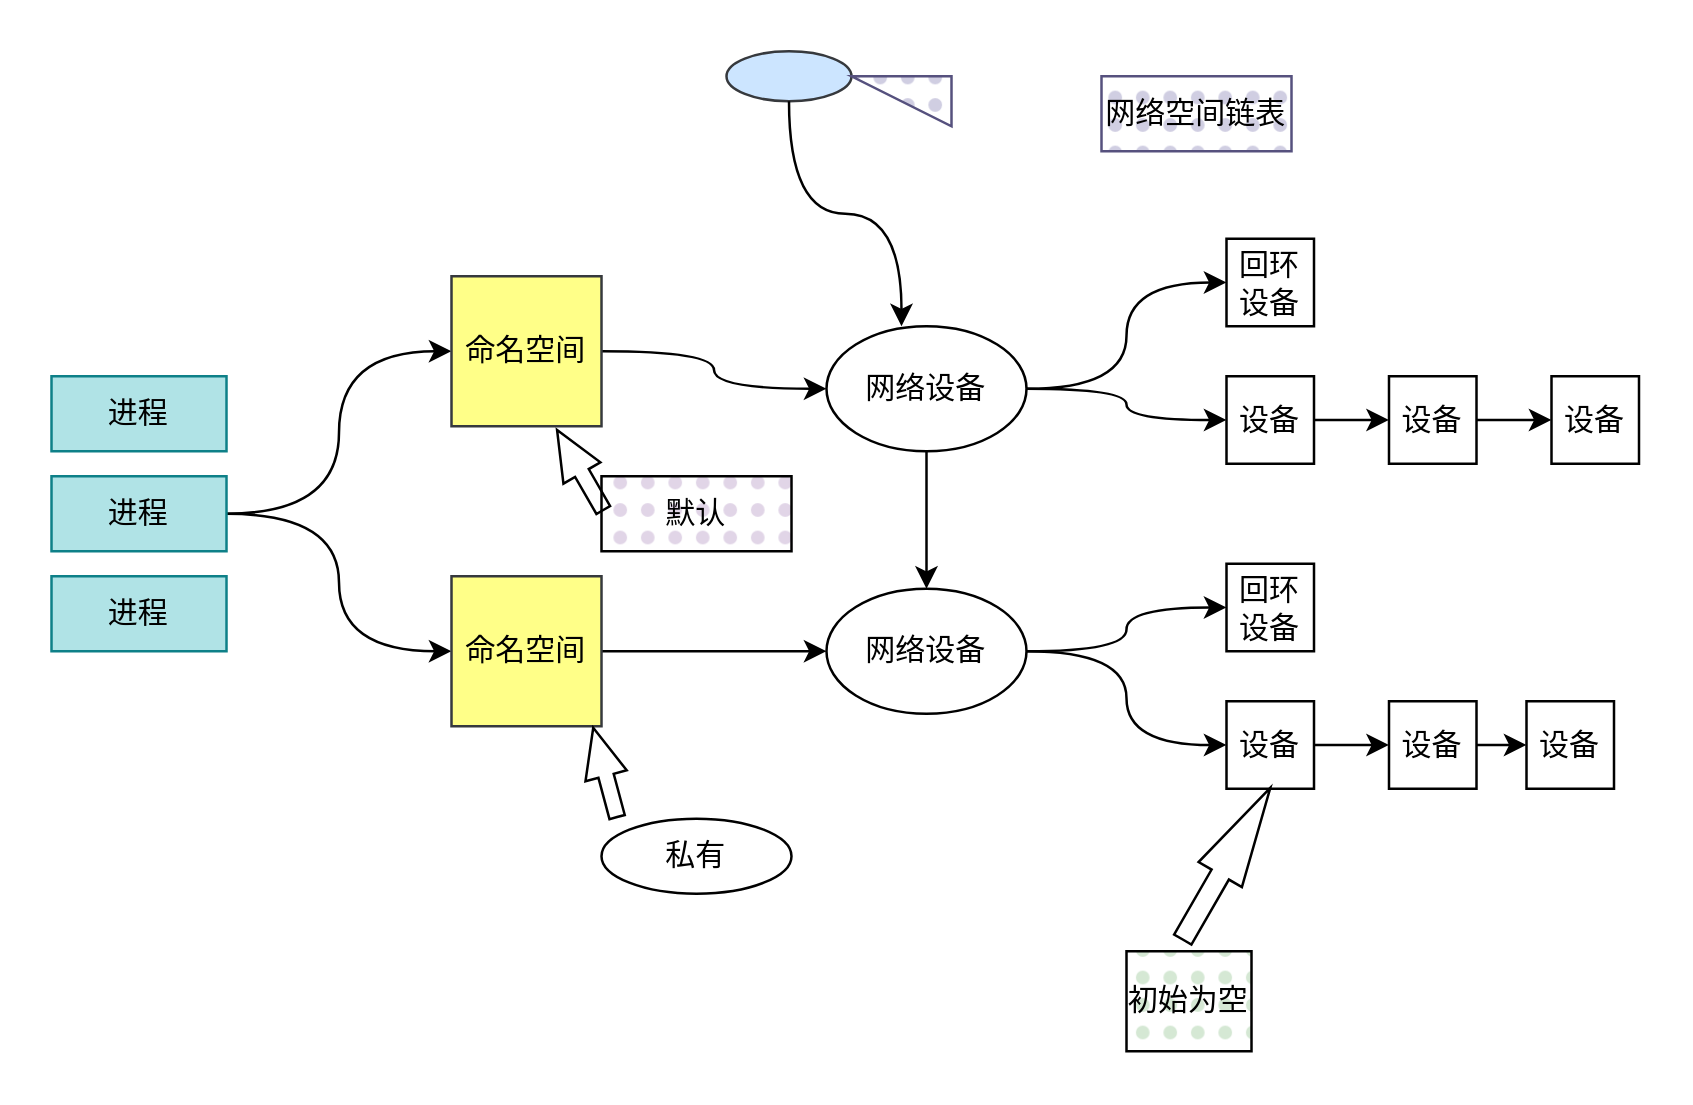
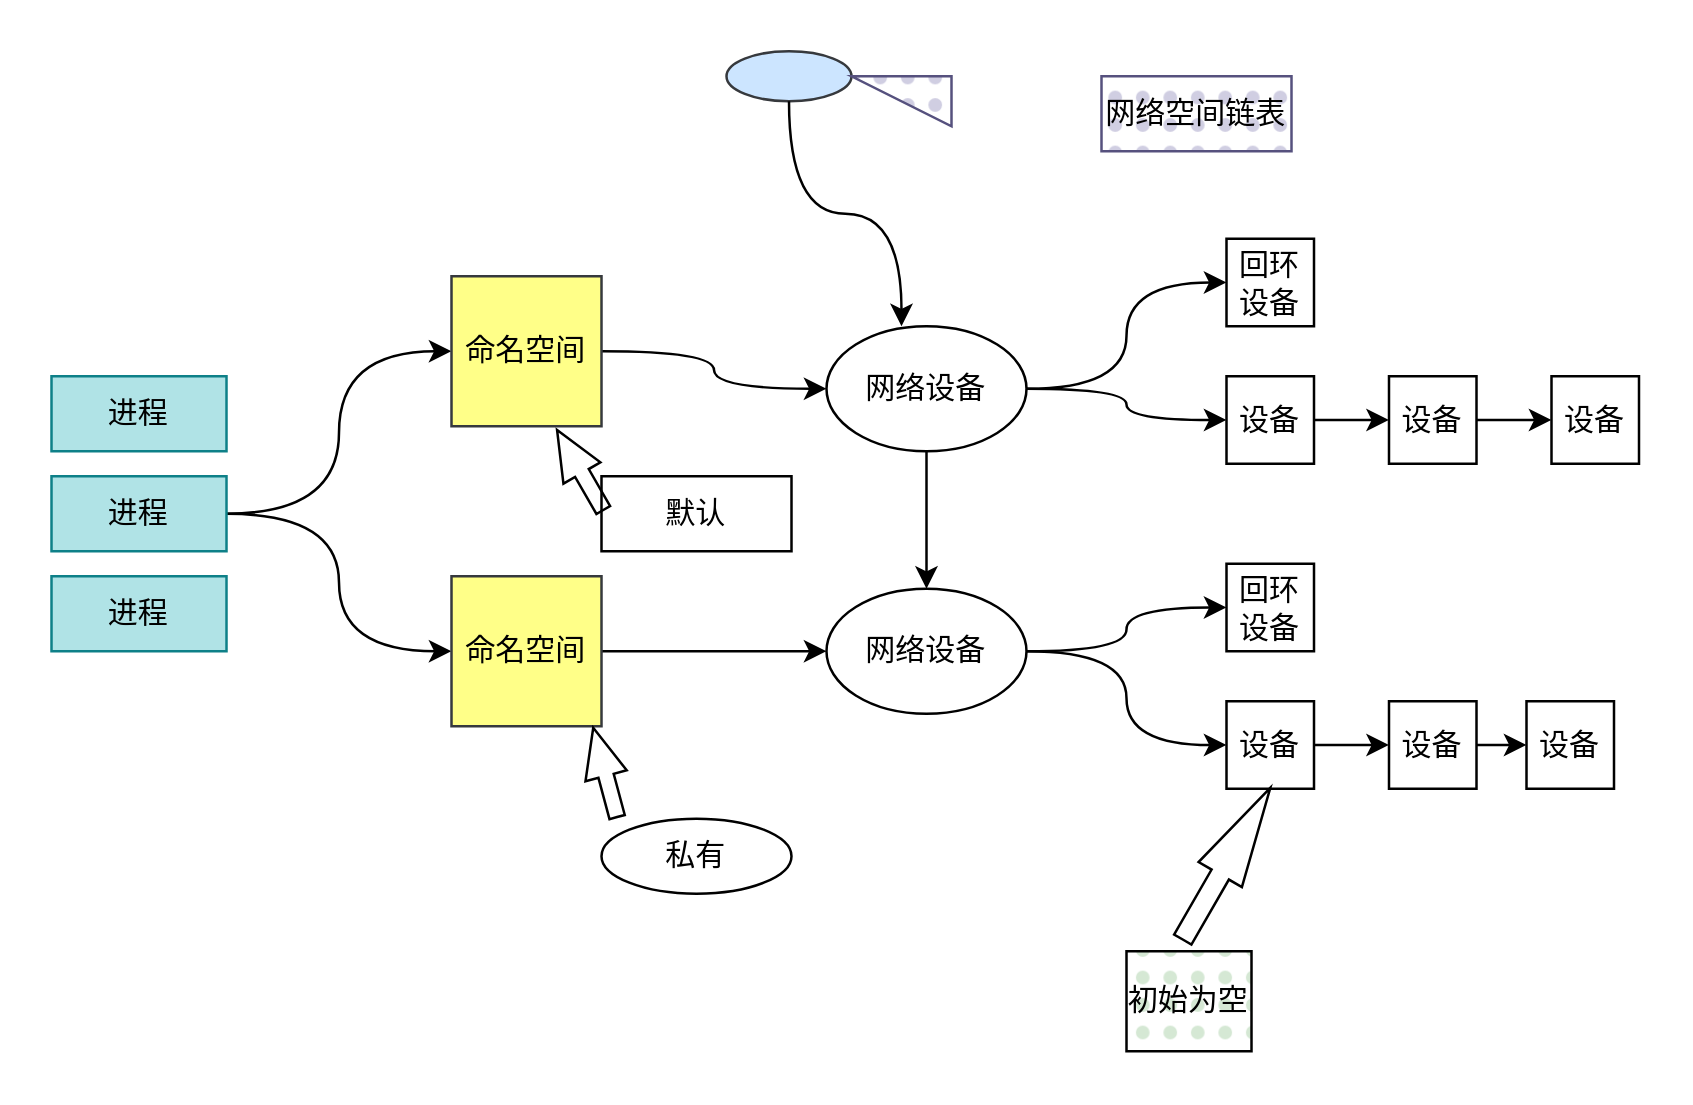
node "默认": fillcolor #e1d5e7 -> #ffffff
